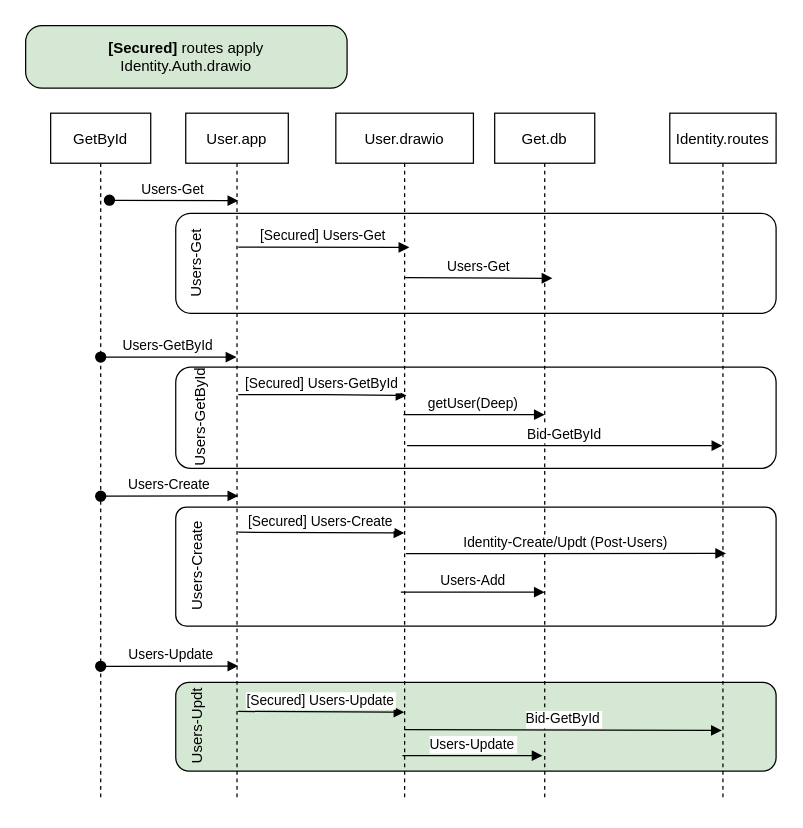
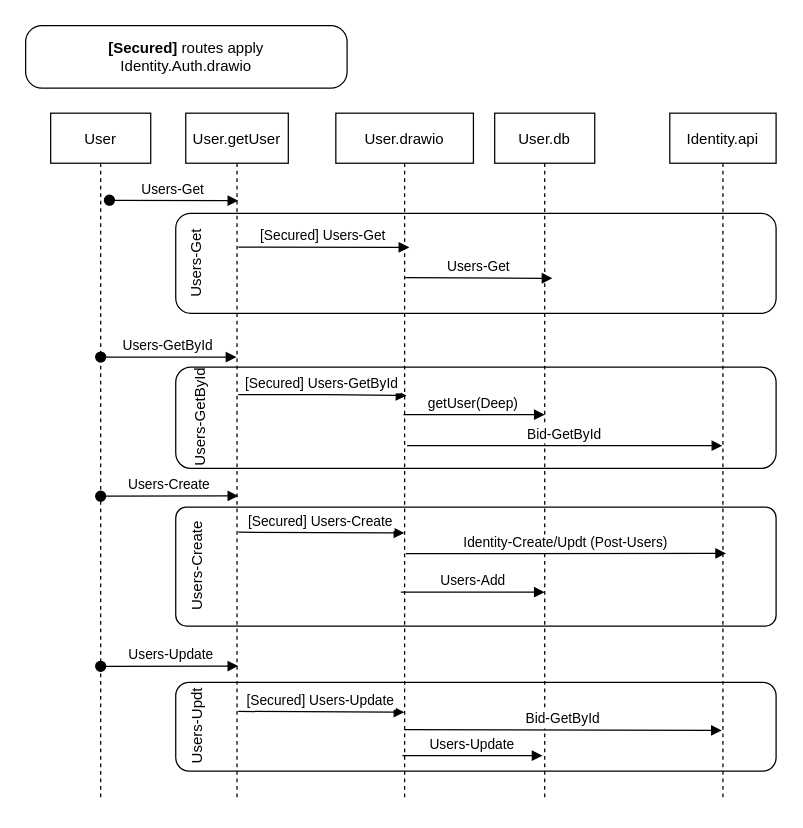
node "[Secured] routes apply Identity.Auth.drawio": fillcolor #d5e8d4 -> #ffffff
node "GetById": label "GetById" -> "User"
node "User.app": label "User.app" -> "User.getUser"
node "Get.db": label "Get.db" -> "User.db"
node "Identity.routes": label "Identity.routes" -> "Identity.api"
node "Users-Updt": fillcolor #d5e8d4 -> #ffffff
